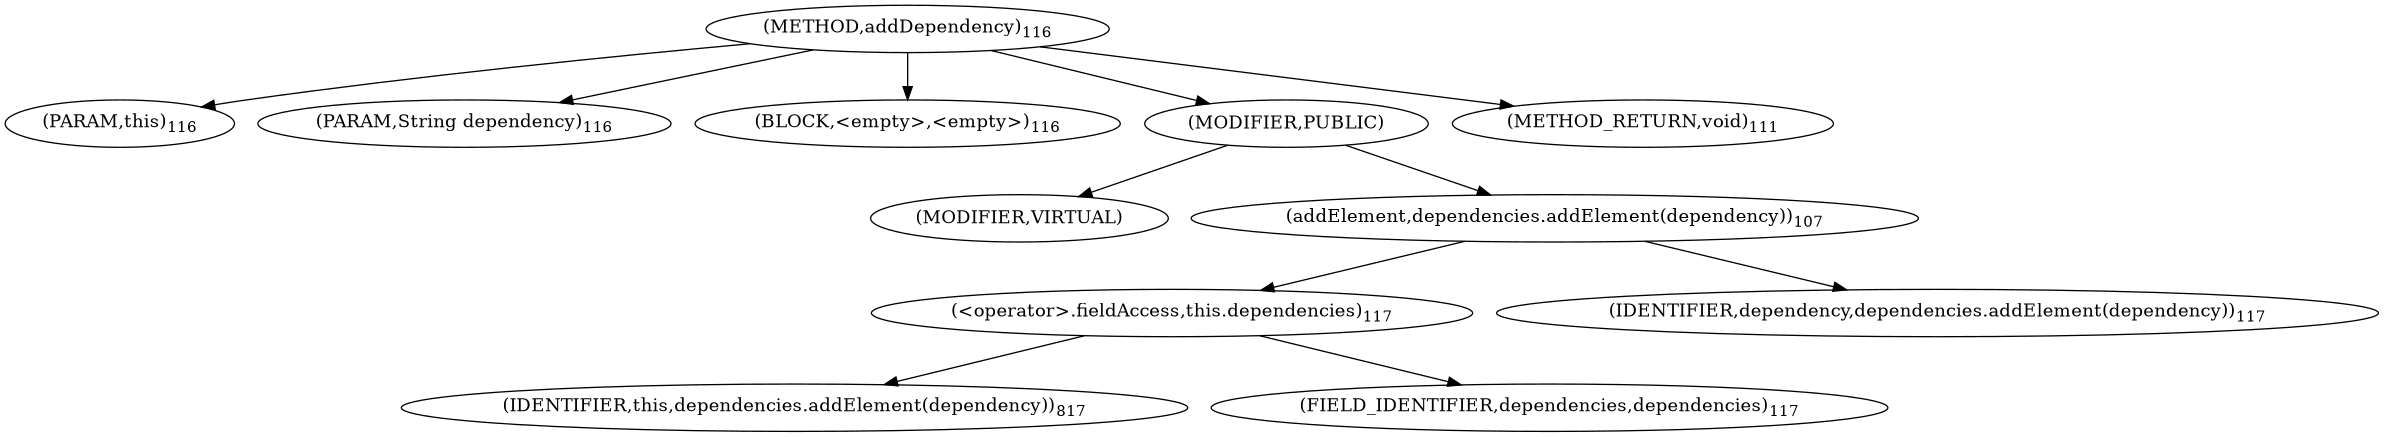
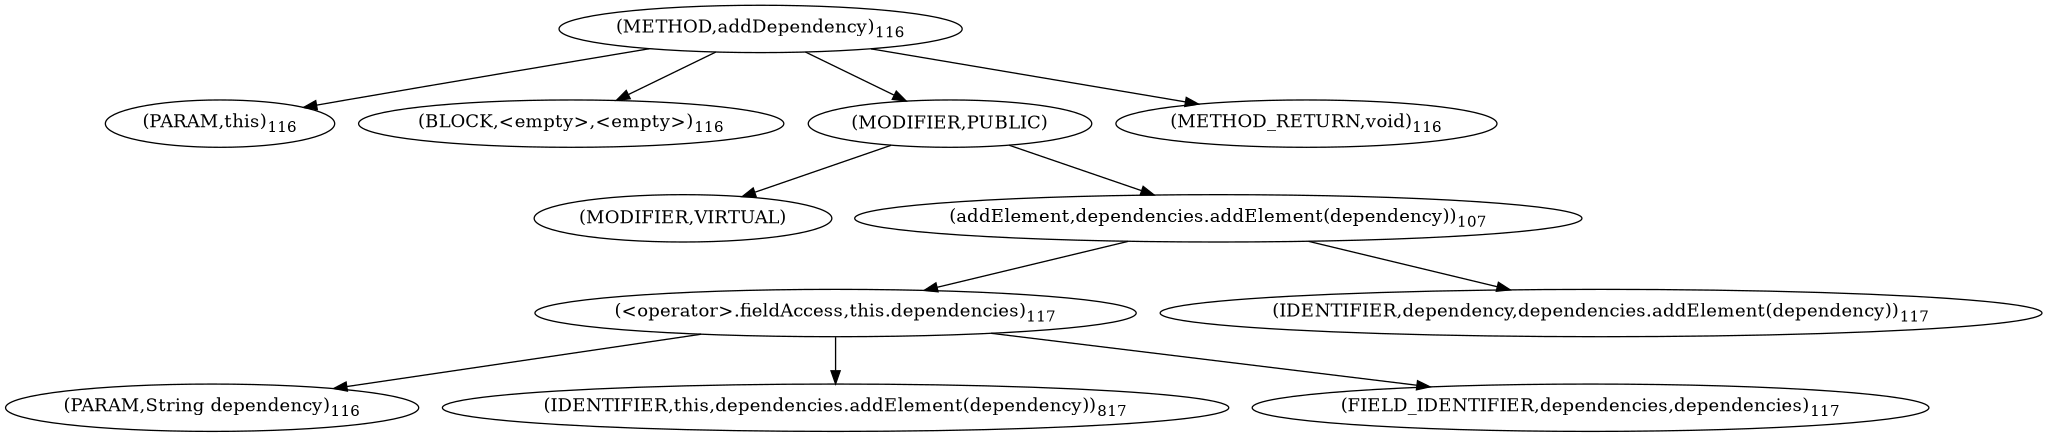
edge "(METHOD,addDependency)" -> "(PARAM,String dependency)": now "(<operator>.fieldAccess,this.dependencies)" -> "(PARAM,String dependency)"
node "(METHOD_RETURN,void)": text "111" -> "116"
